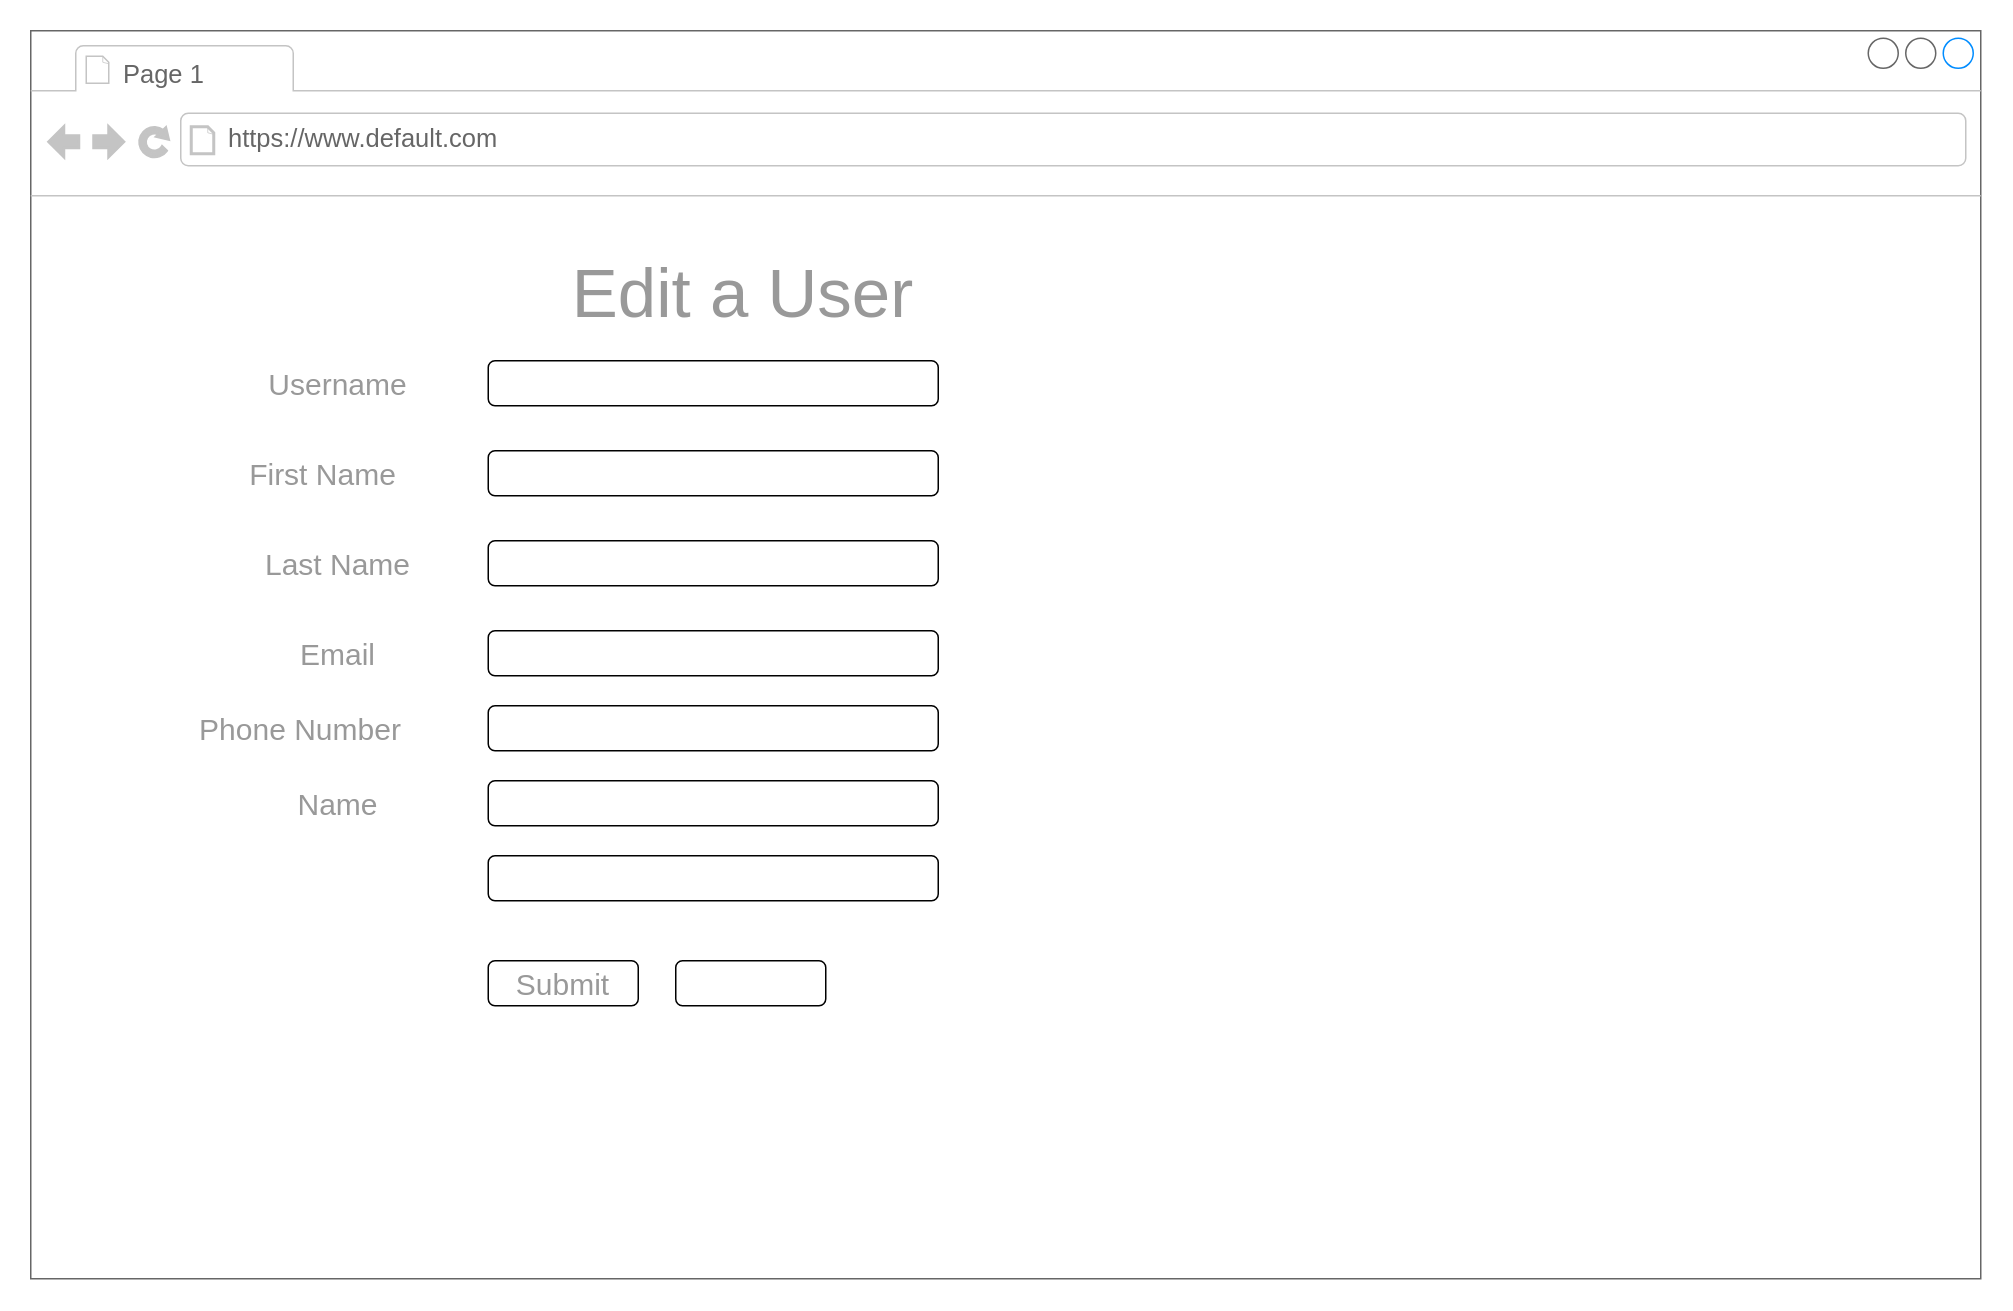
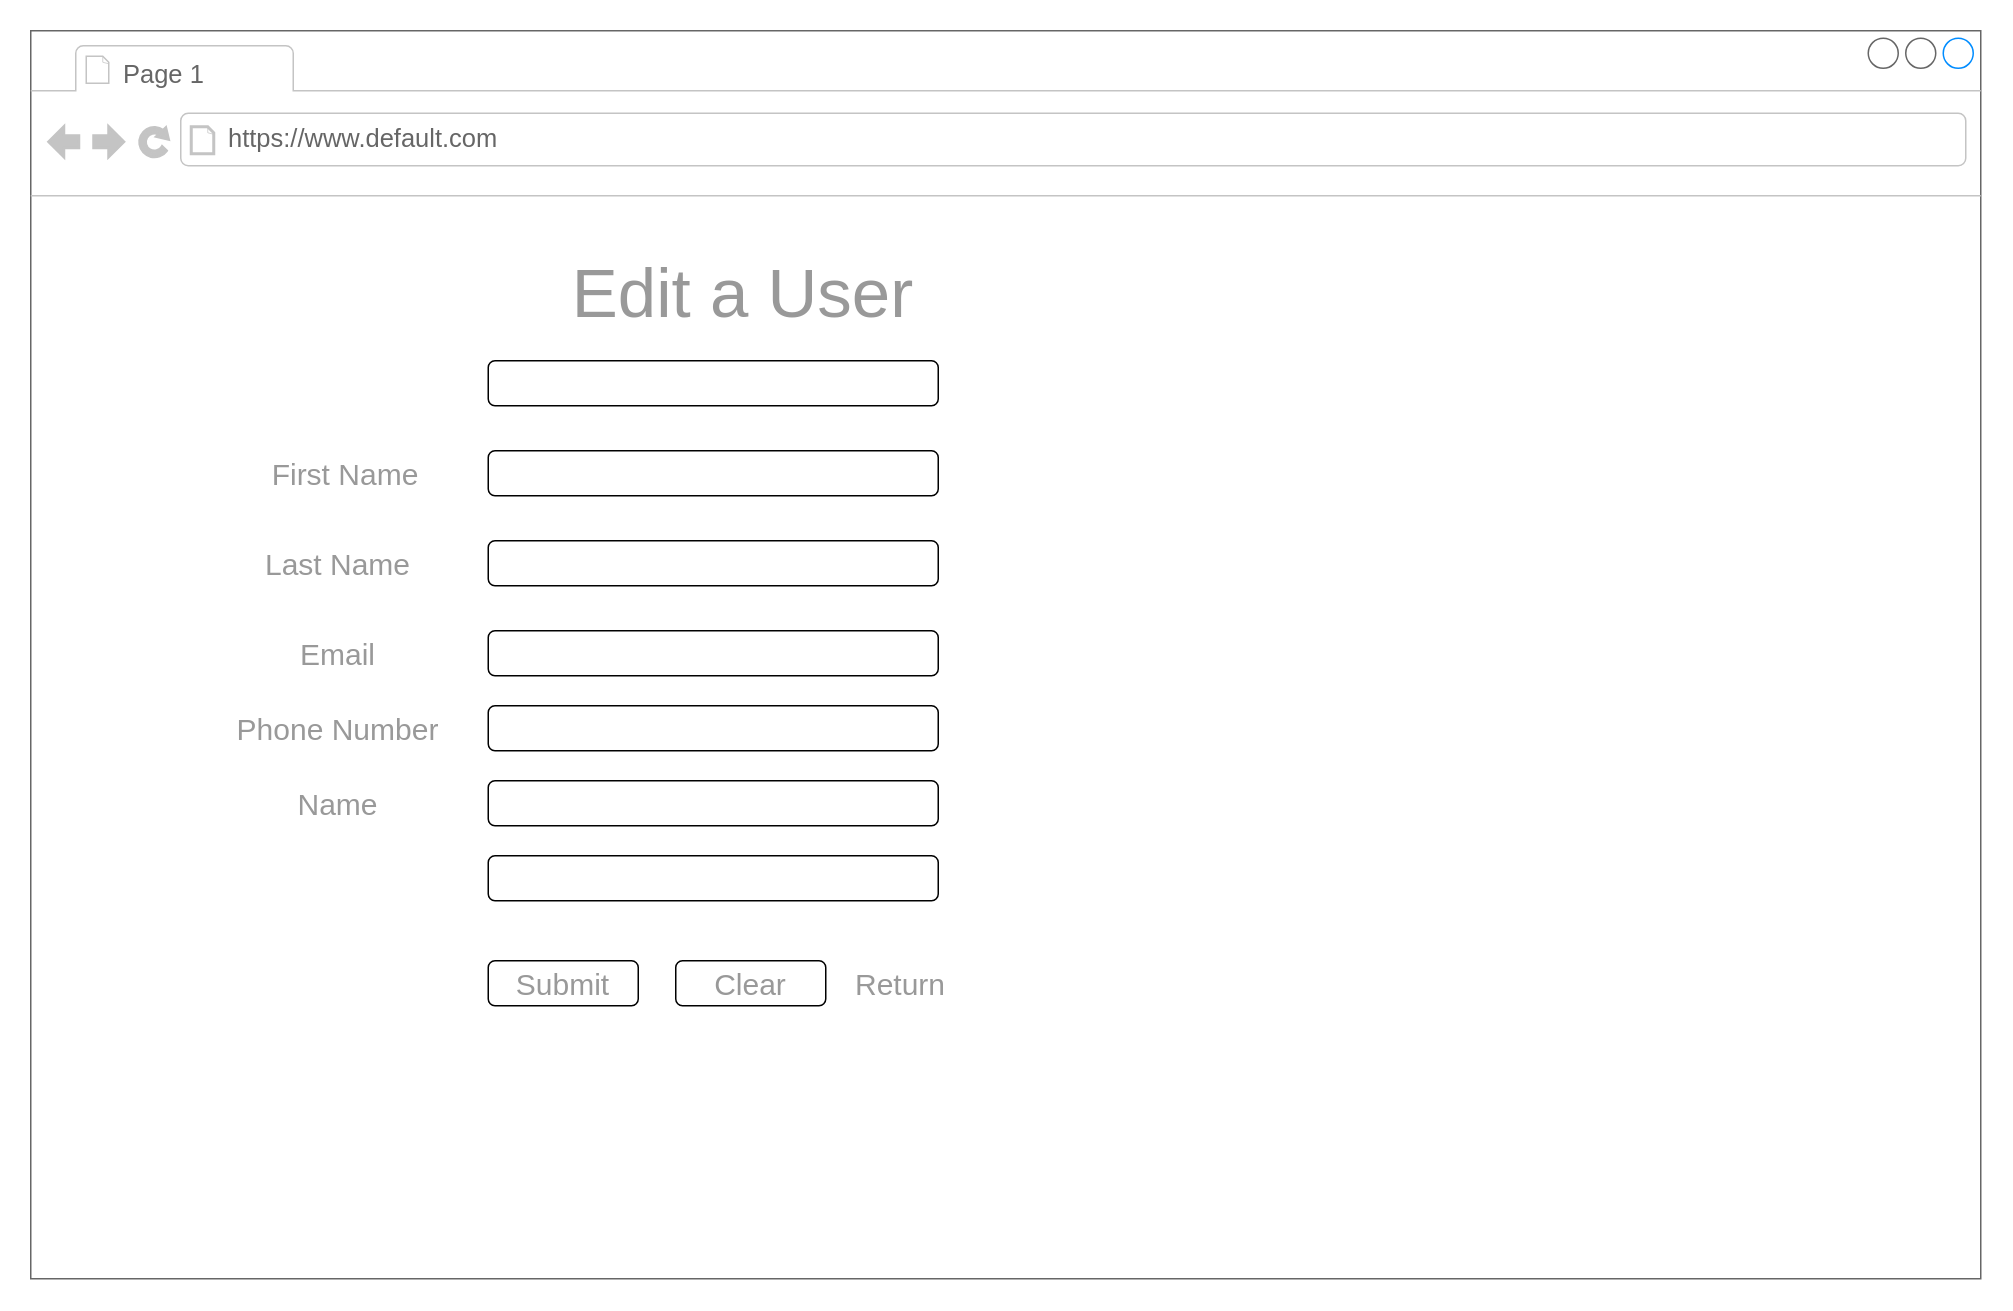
node "Username": removed
node "First Name": moved (323, 473) -> (346, 473)
node "Phone Number": moved (301, 728) -> (338, 728)
node "Clear": added
node "Return": added
